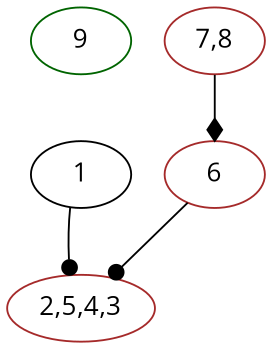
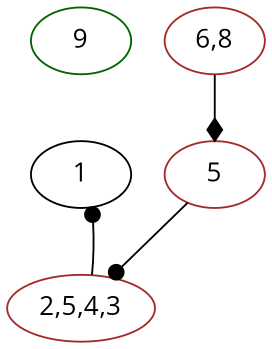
node "7,8": label "7,8" -> "6,8"
node "6": label "6" -> "5"
edge "1" -> "2,5,4,3": reversed
